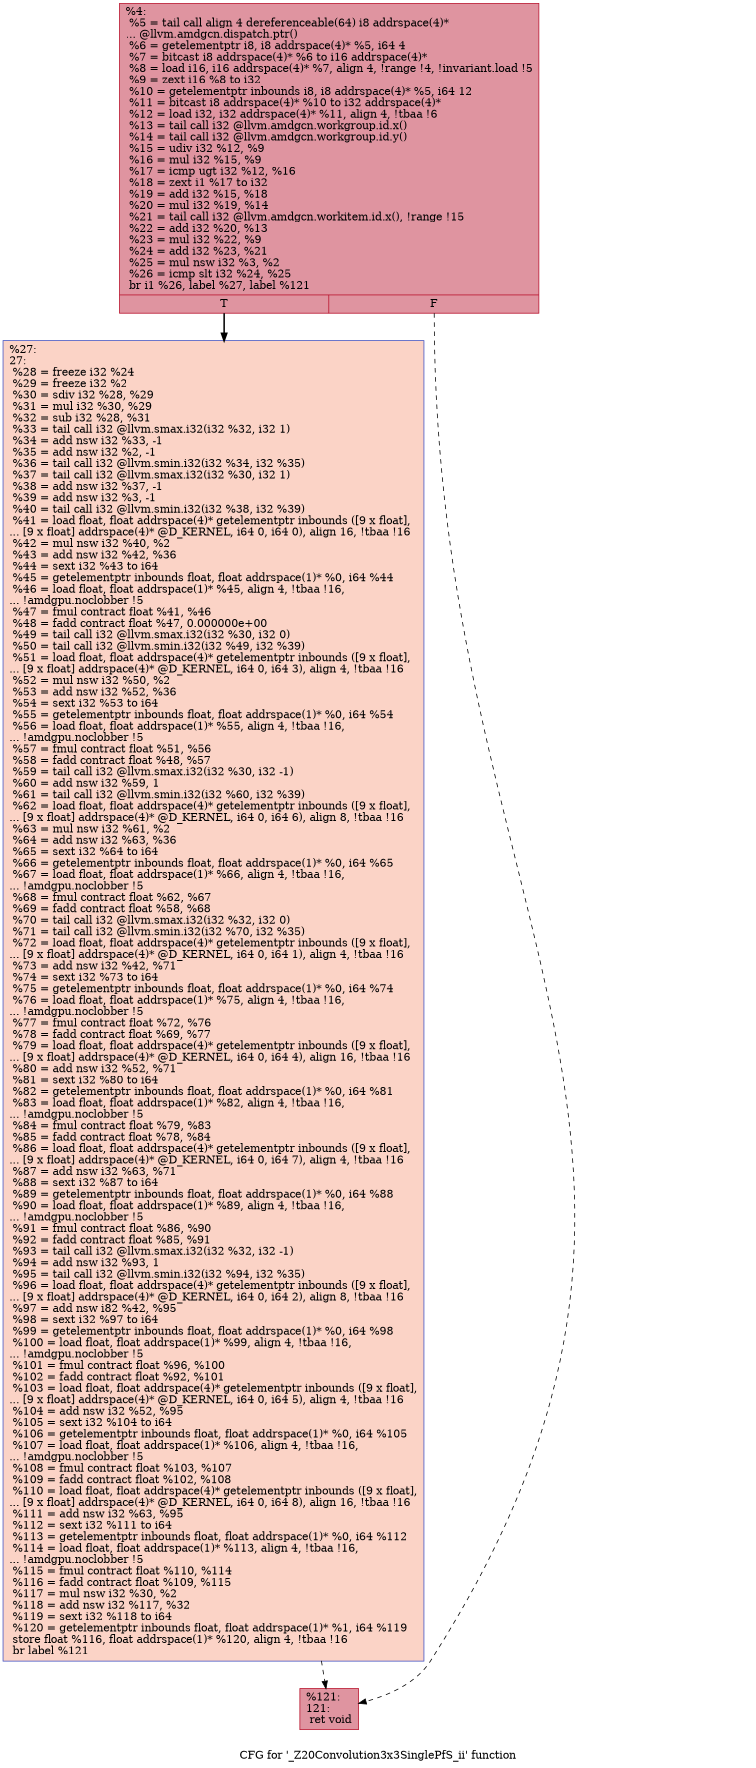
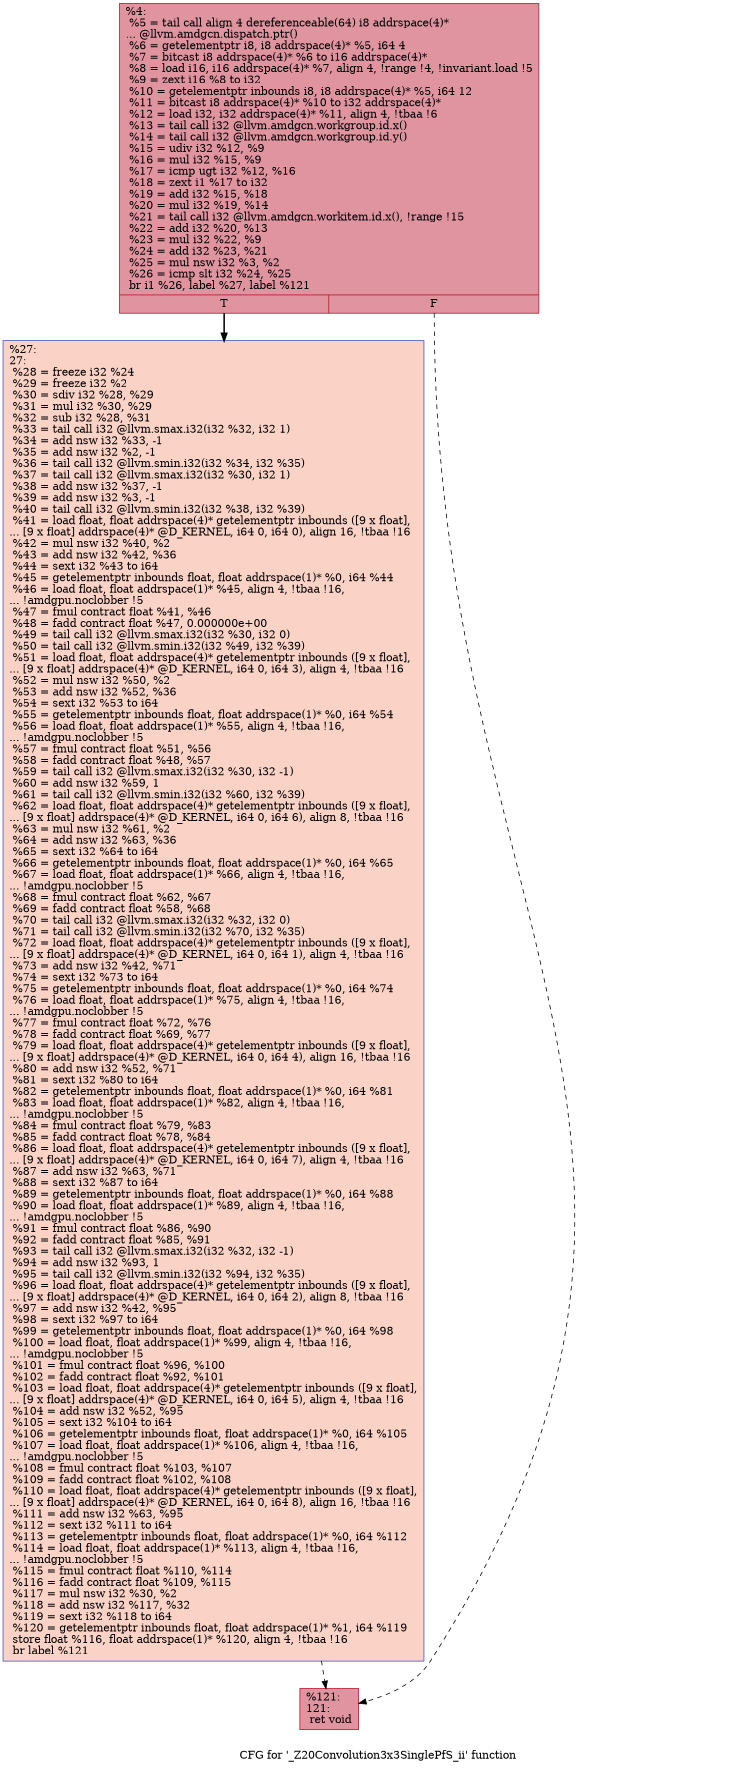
node "%27:": text "%97 = add nsw i82 %42, %95" -> "%97 = add nsw i32 %42, %95"
